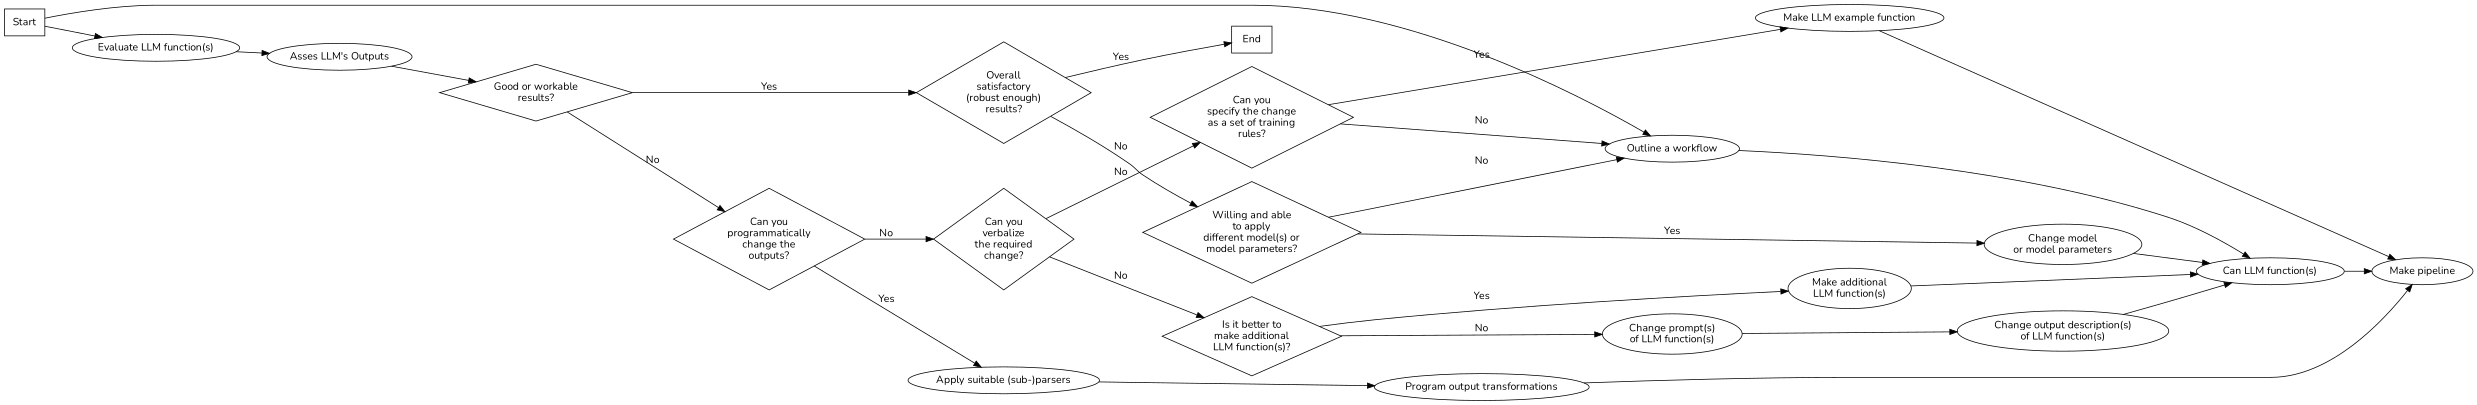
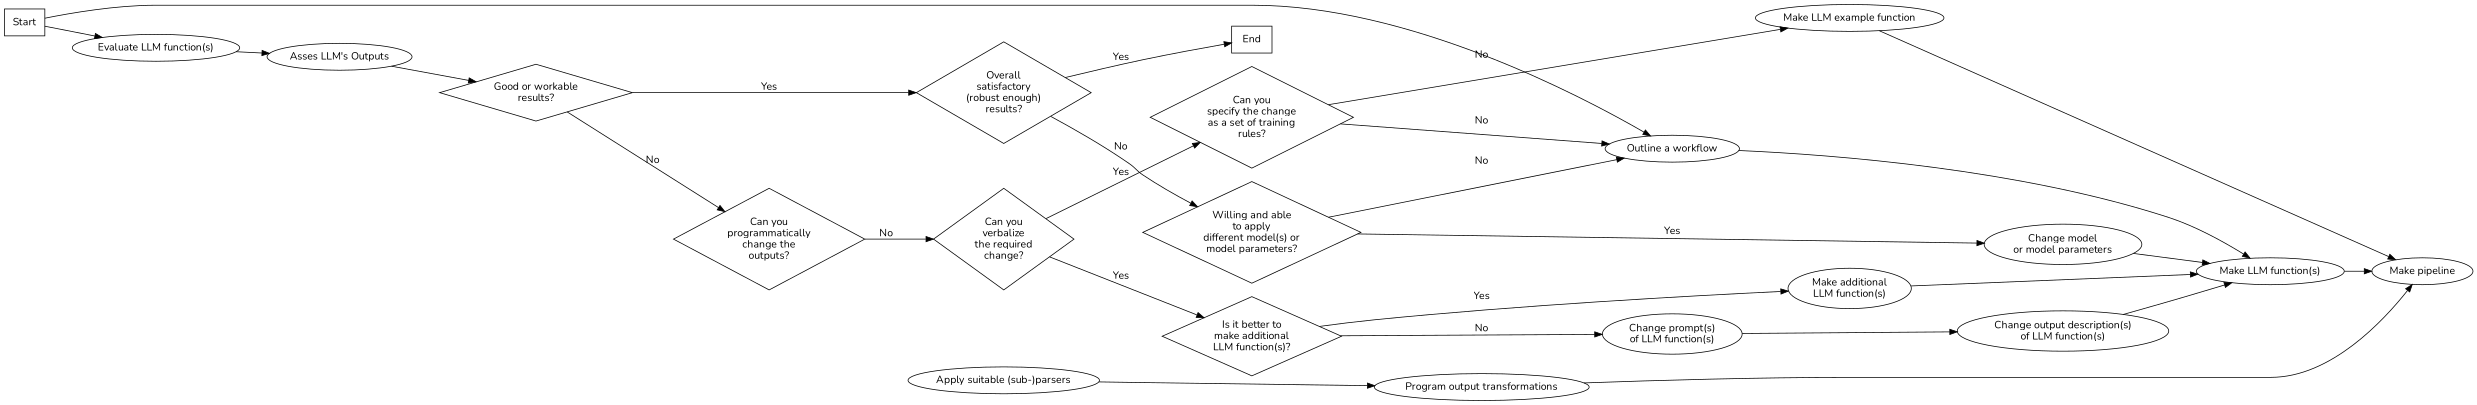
edge "Can you specify the change as a set of training rules?" -> "Make LLM example function": label "Yes" -> "No"
edge "Can you verbalize the required change?" -> "Can you specify the change as a set of training rules?": label "No" -> "Yes"
node "Can LLM function(s)": label "Can LLM function(s)" -> "Make LLM function(s)"
edge "Can you verbalize the required change?" -> "Is it better to make additional LLM function(s)?": label "No" -> "Yes"
edge "Can you programmatically change the outputs?" -> "Apply suitable (sub-)parsers": removed, label "Yes"
